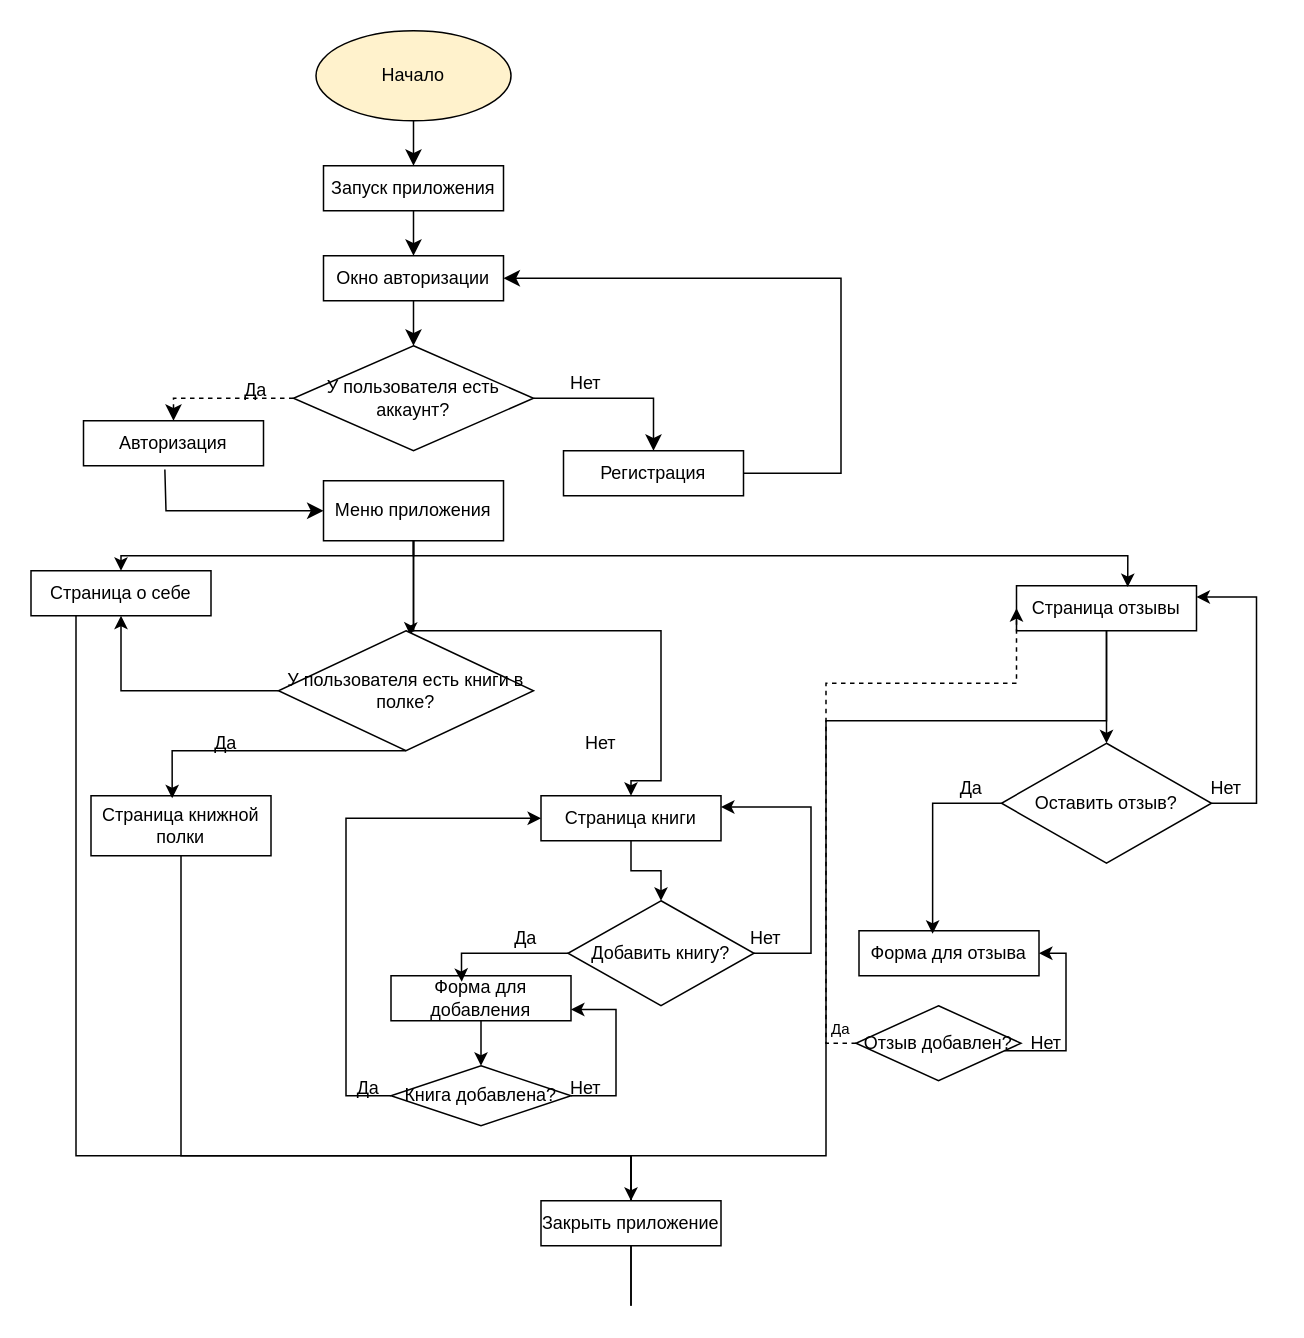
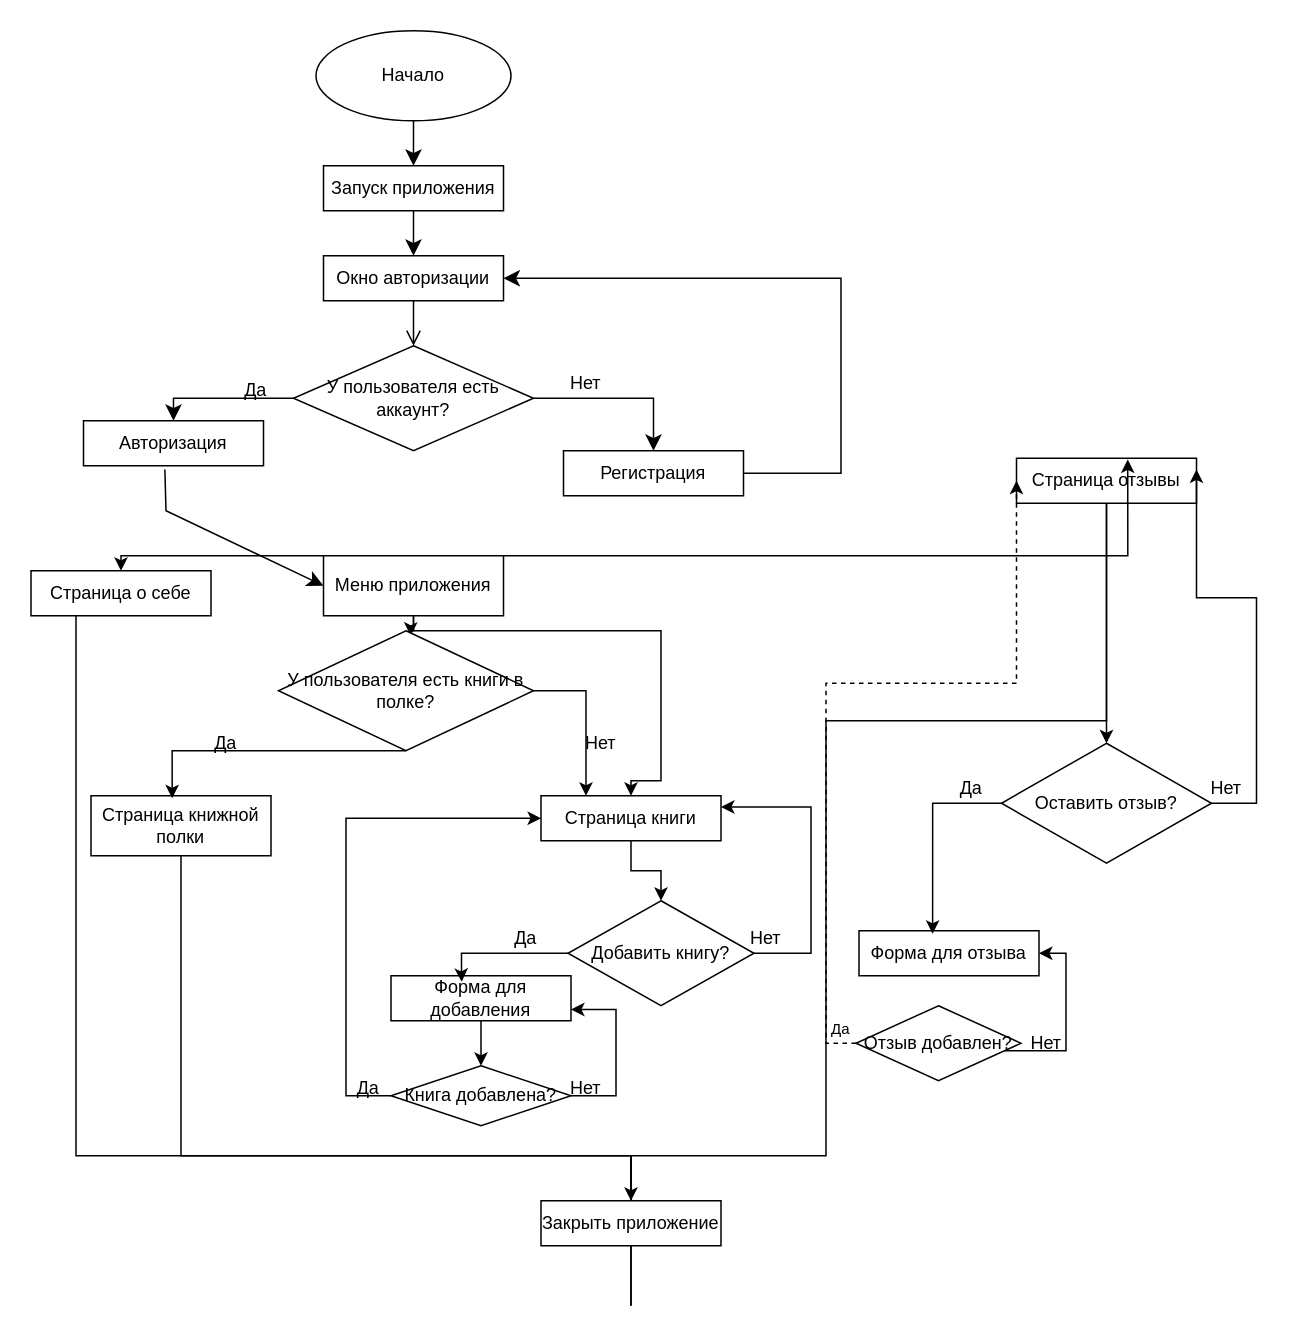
node "Начало": fillcolor #fff2cc -> #ffffff
edge "Окно авторизации" -> "У пользователя есть аккаунт?": arrowhead classic -> open
edge "У пользователя есть аккаунт?" -> "Авторизация": style dashed -> solid
node "Меню приложения": moved (413, 511) -> (413, 586)
node "Страница отзывы": moved (1106, 608) -> (1106, 481)
edge "У пользователя есть книги в полке?" -> "Страница о себе": now "У пользователя есть книги в полке?" -> "Страница книги"
